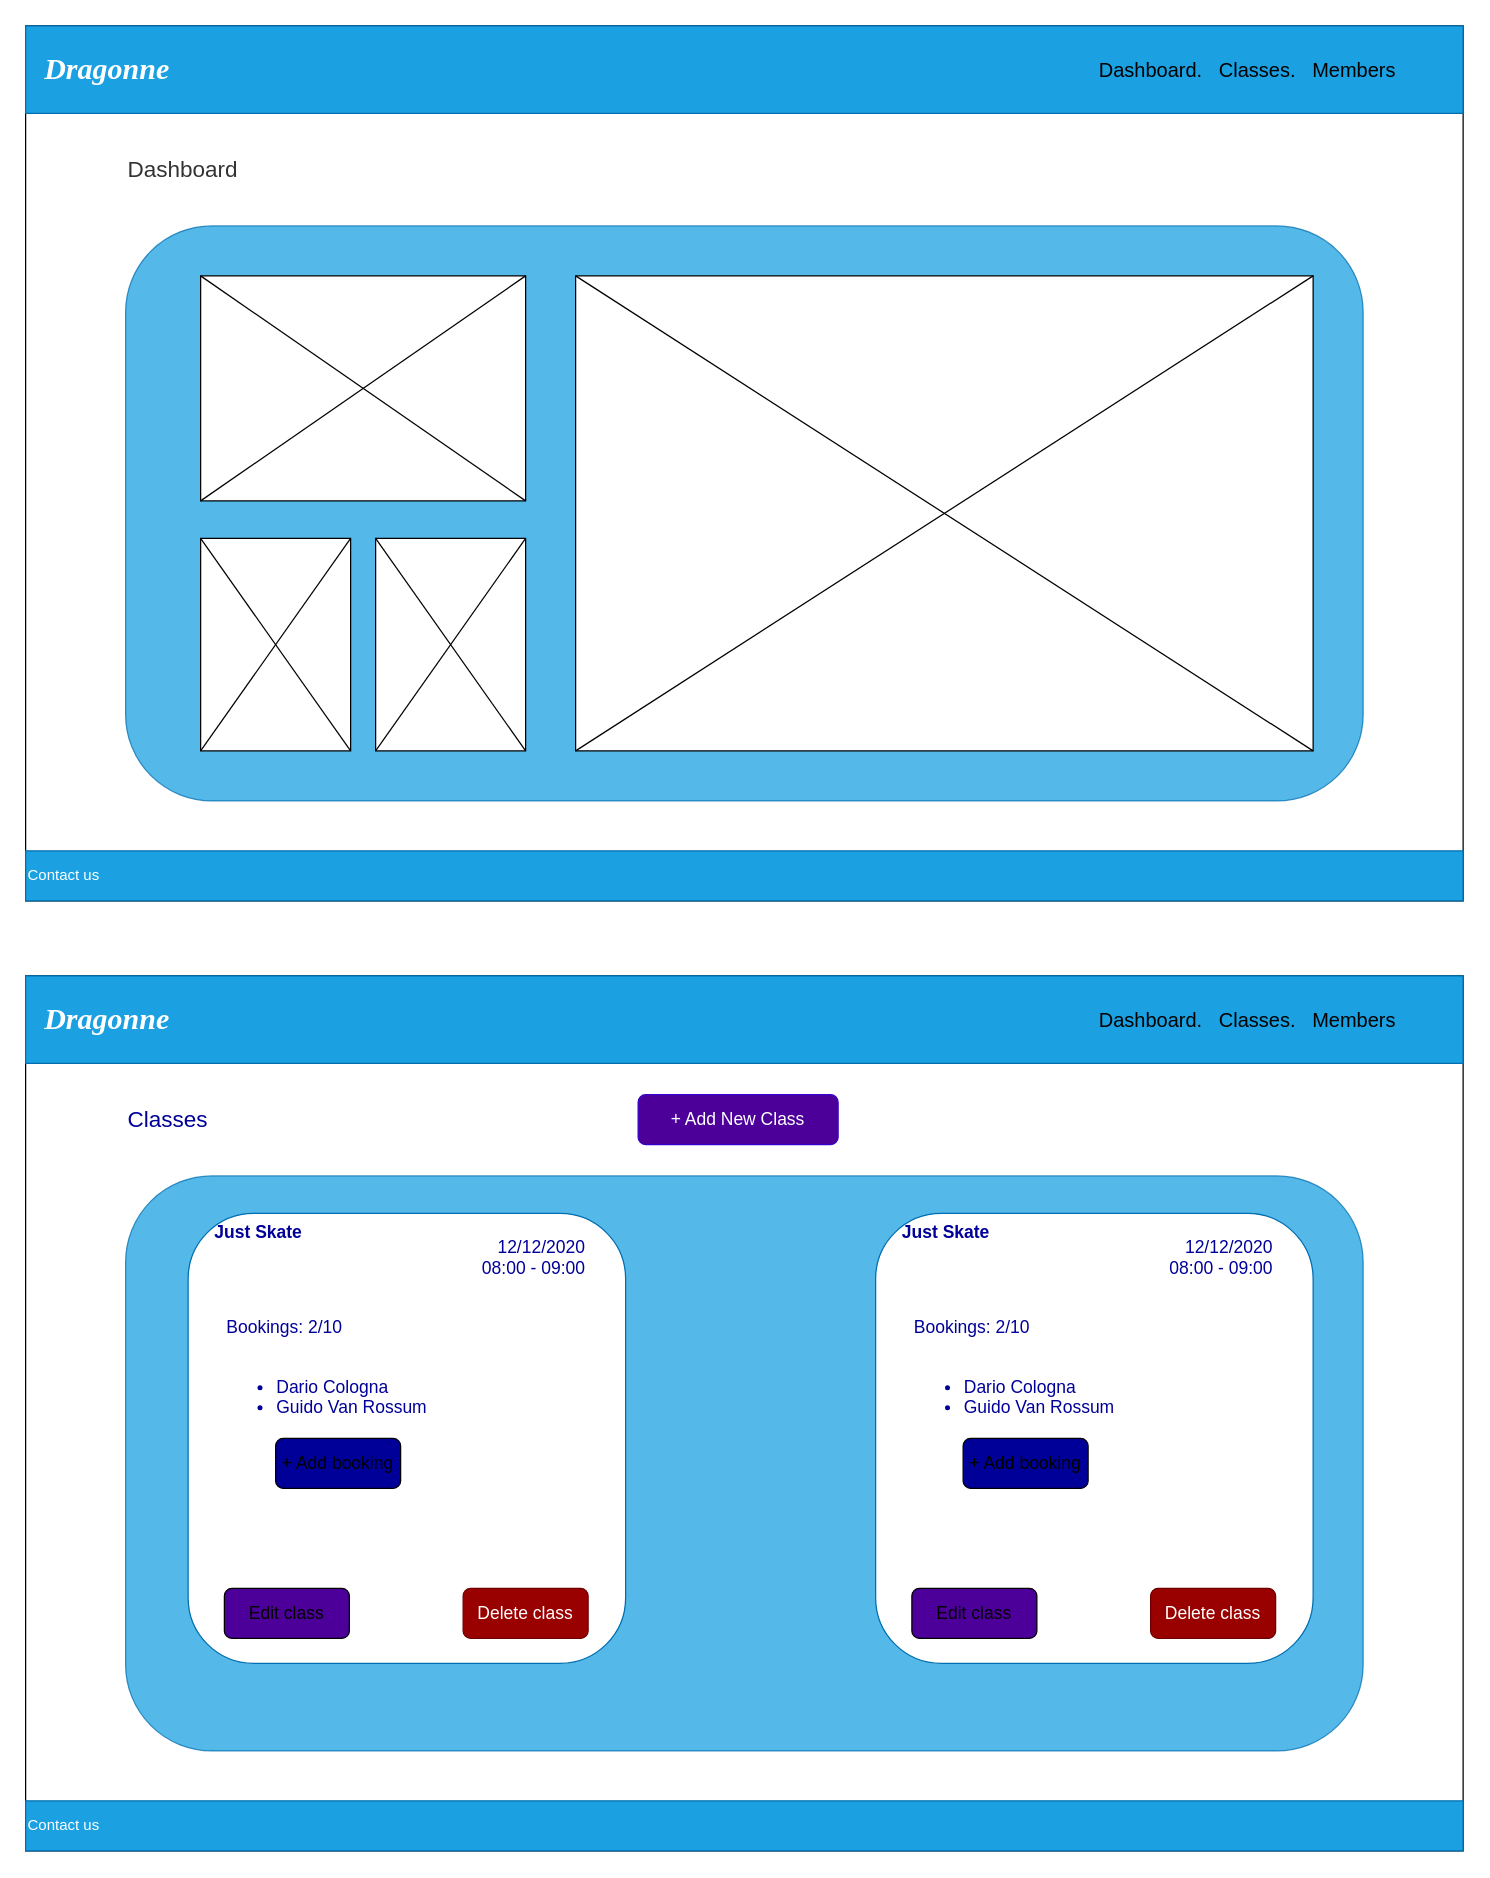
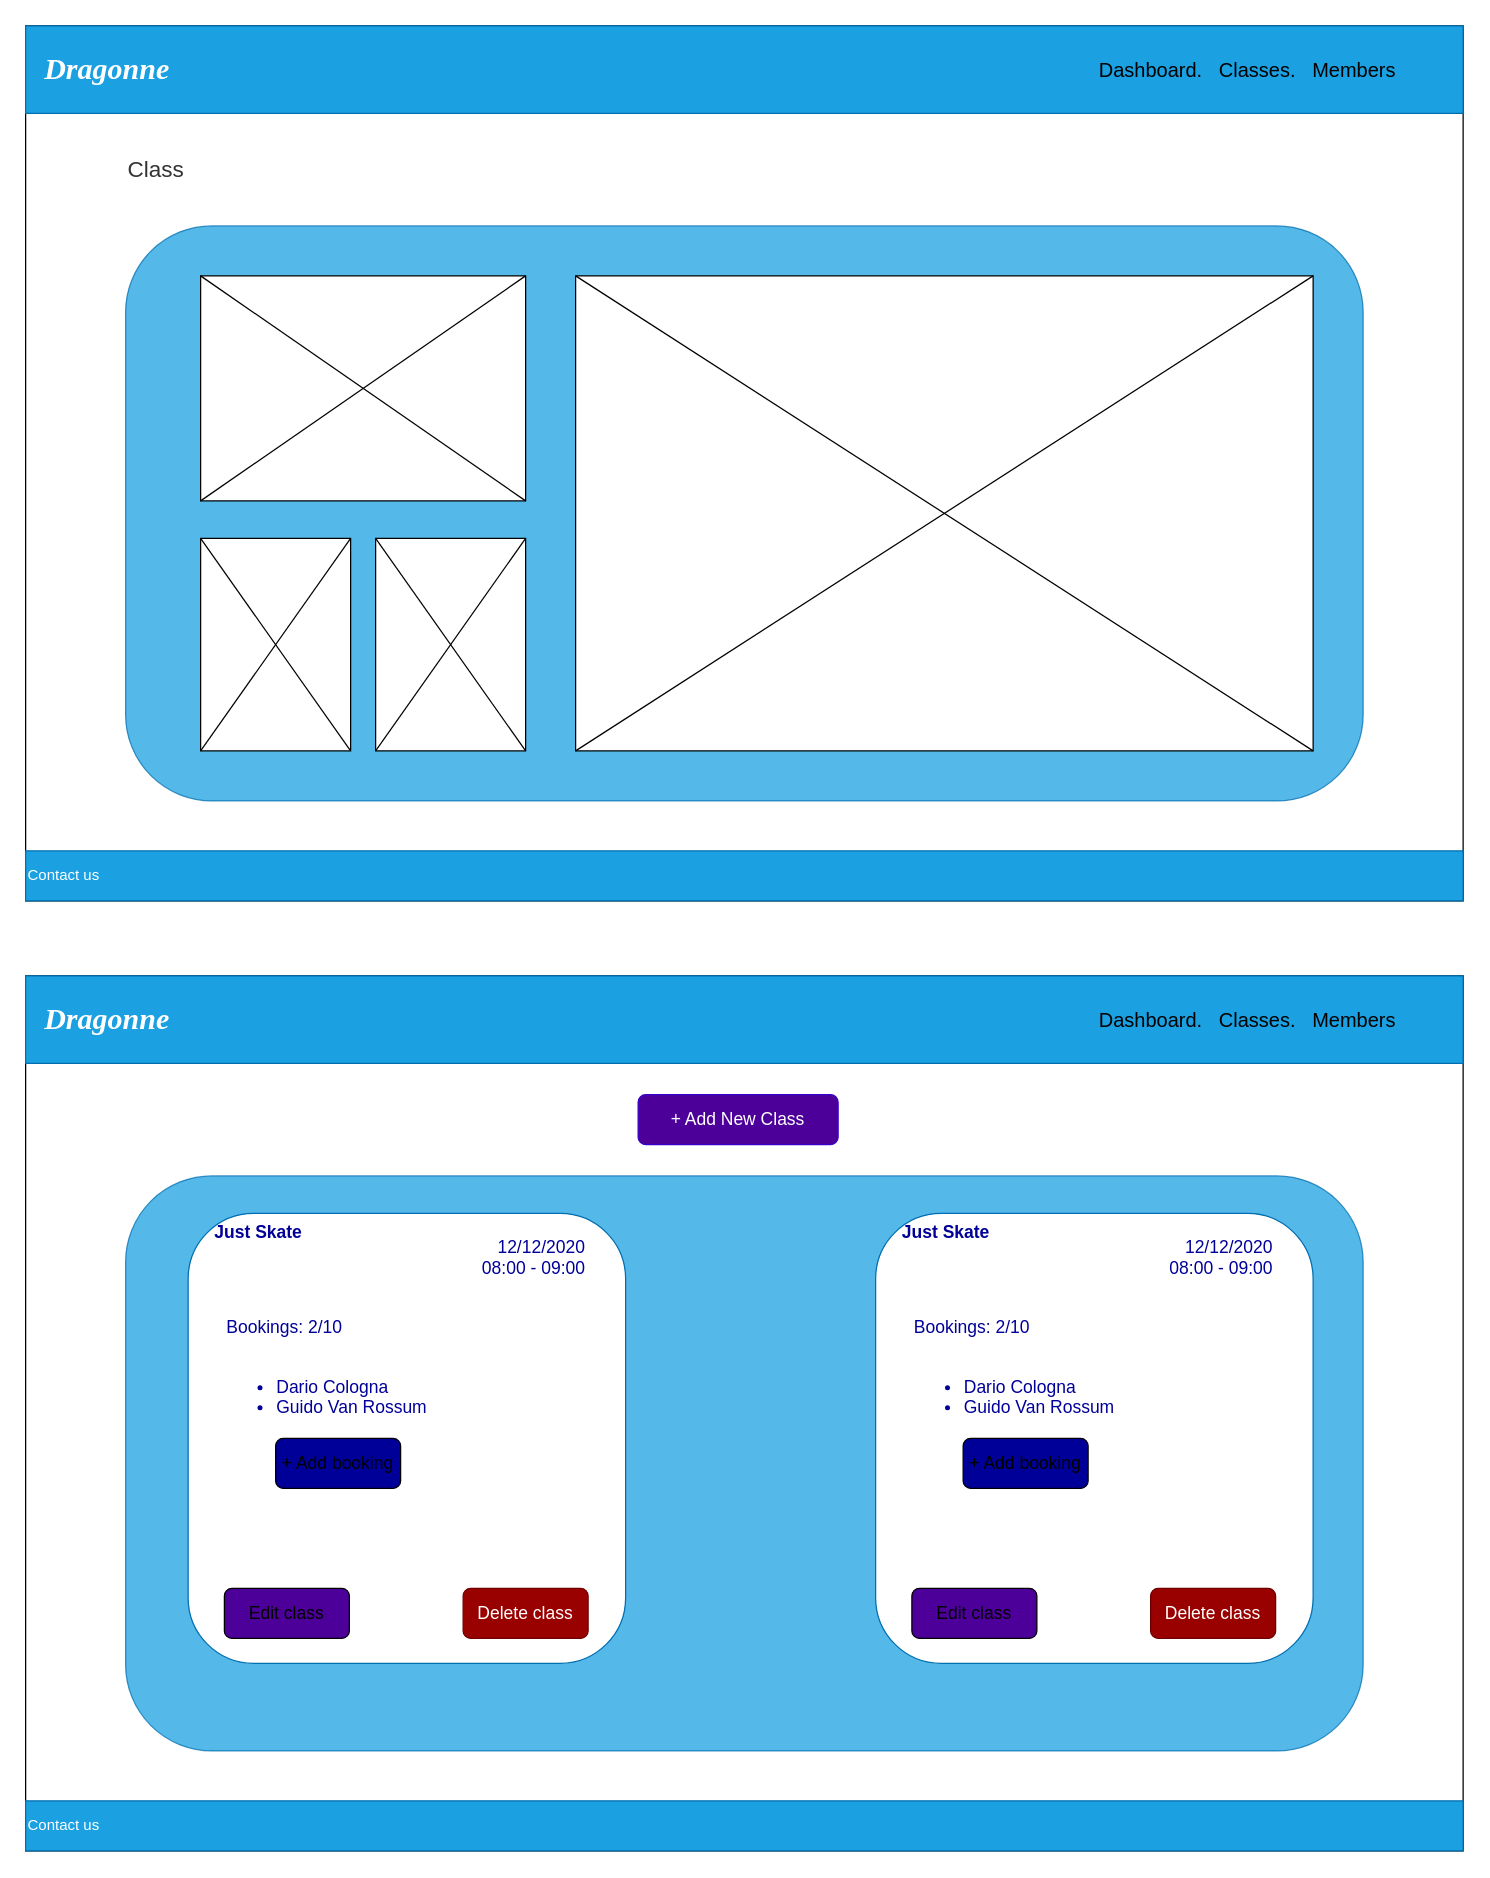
node "Dashboard": label "Dashboard" -> "Class"
node "Classes": removed
